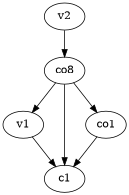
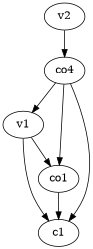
node "co8": label "co8" -> "co4"
edge "v1" -> "co1": added
